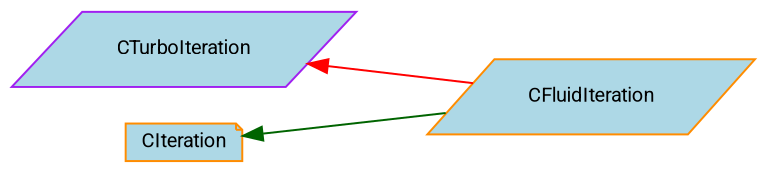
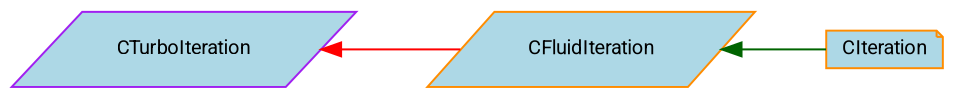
edge "CFluidIteration" -> "CIteration": reversed
